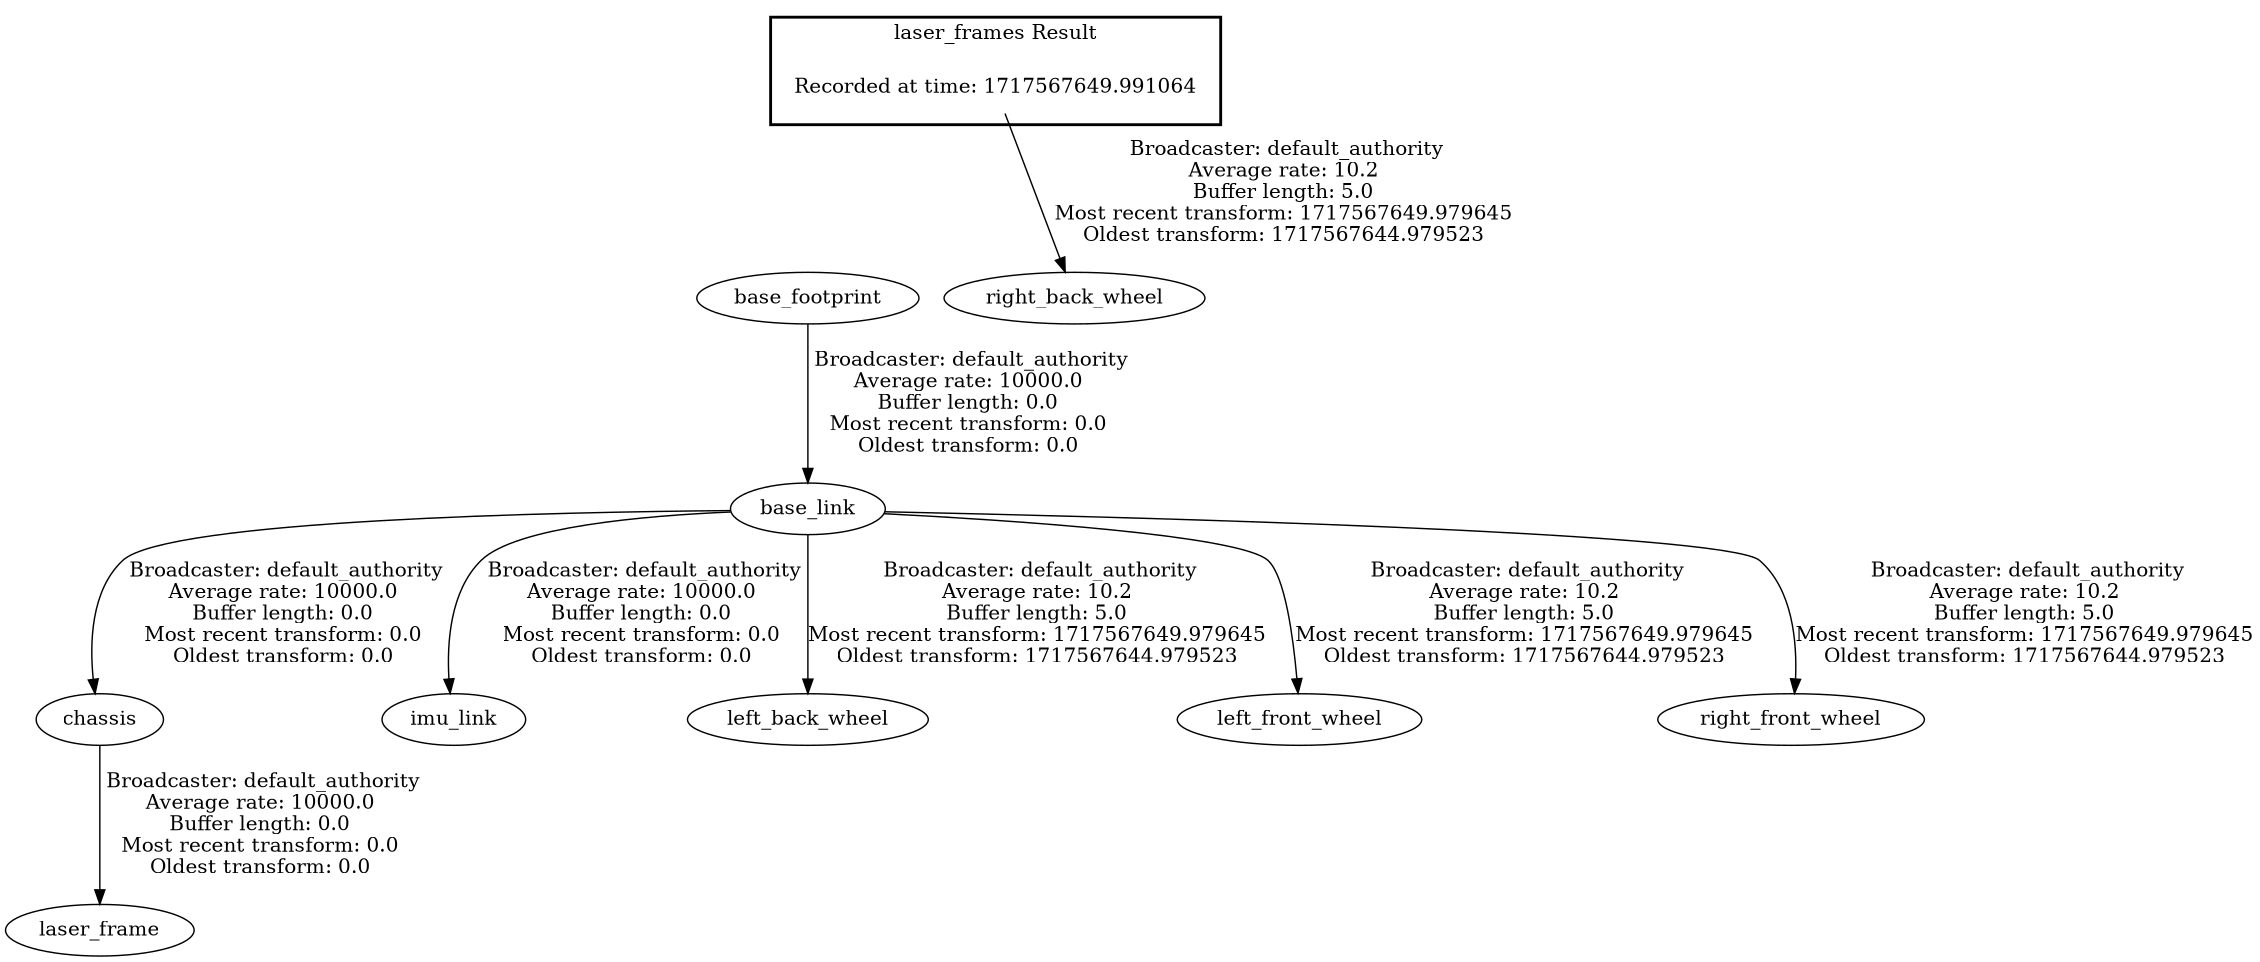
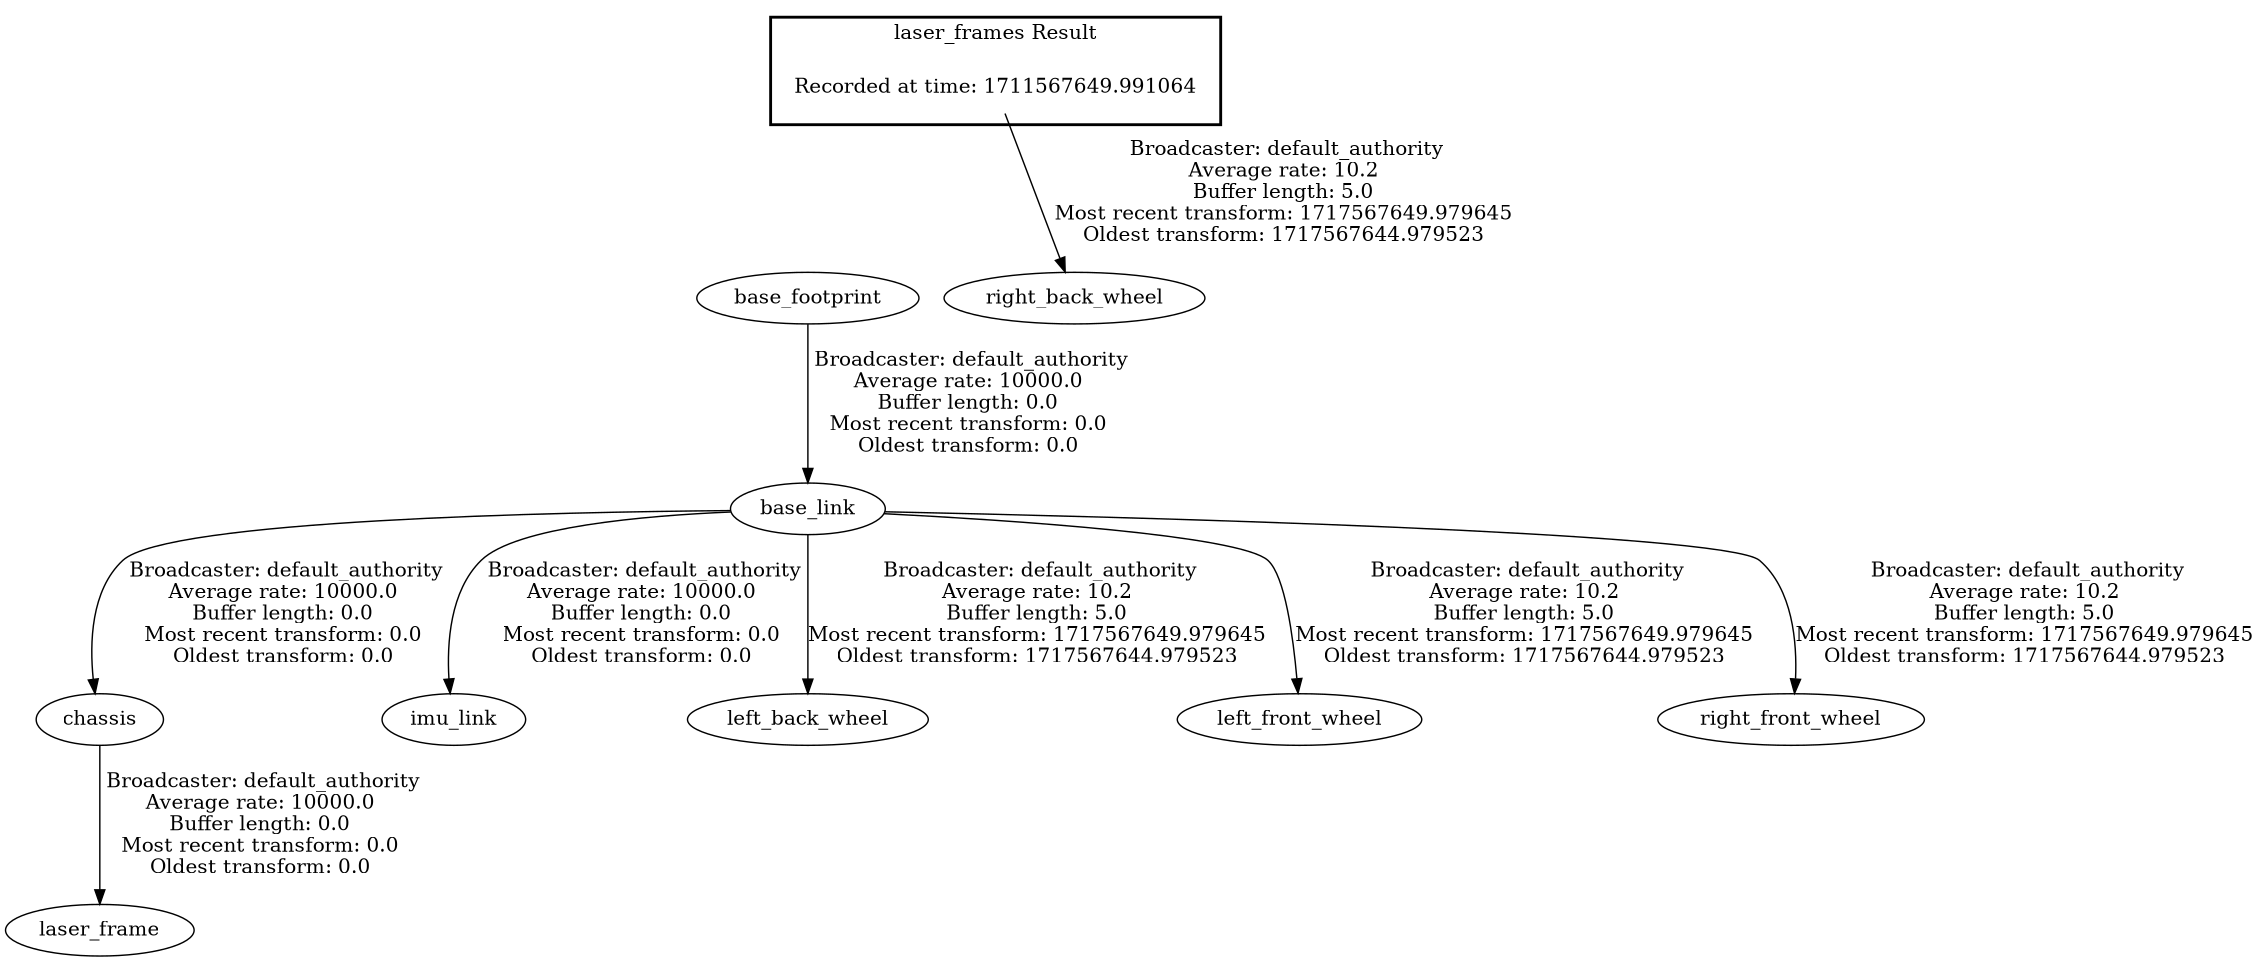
node "Recorded at time: 1717567649.991064": label "Recorded at time: 1717567649.991064" -> "Recorded at time: 1711567649.991064"
